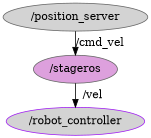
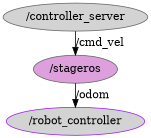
node "/position_server": label "/position_server" -> "/controller_server"
edge "/stageros" -> "/robot_controller": label "/vel" -> "/odom"
